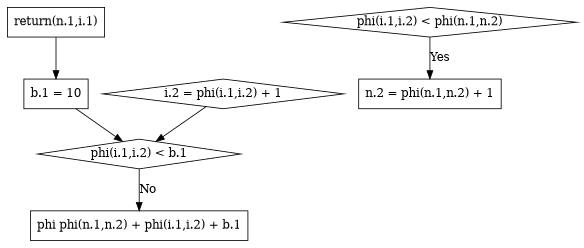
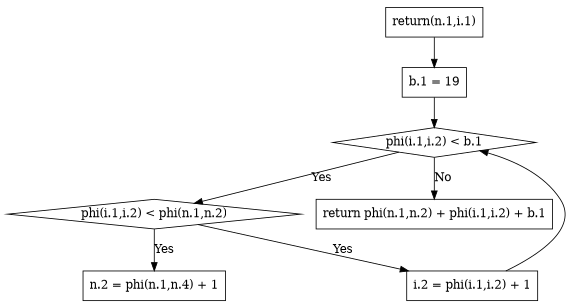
node "b.1 = 10": label "b.1 = 10" -> "b.1 = 19"
node "i.2 = phi(i.1,i.2) + 1": shape diamond -> box
node "n.2 = phi(n.1,n.2) + 1": label "n.2 = phi(n.1,n.2) + 1" -> "n.2 = phi(n.1,n.4) + 1"
edge "phi(i.1,i.2) < b.1" -> "phi(i.1,i.2) < phi(n.1,n.2)": added, label "Yes"
node "phi phi(n.1,n.2) + phi(i.1,i.2) + b.1": label "phi phi(n.1,n.2) + phi(i.1,i.2) + b.1" -> "return phi(n.1,n.2) + phi(i.1,i.2) + b.1"
edge "phi(i.1,i.2) < phi(n.1,n.2)" -> "i.2 = phi(i.1,i.2) + 1": added, label "Yes"
